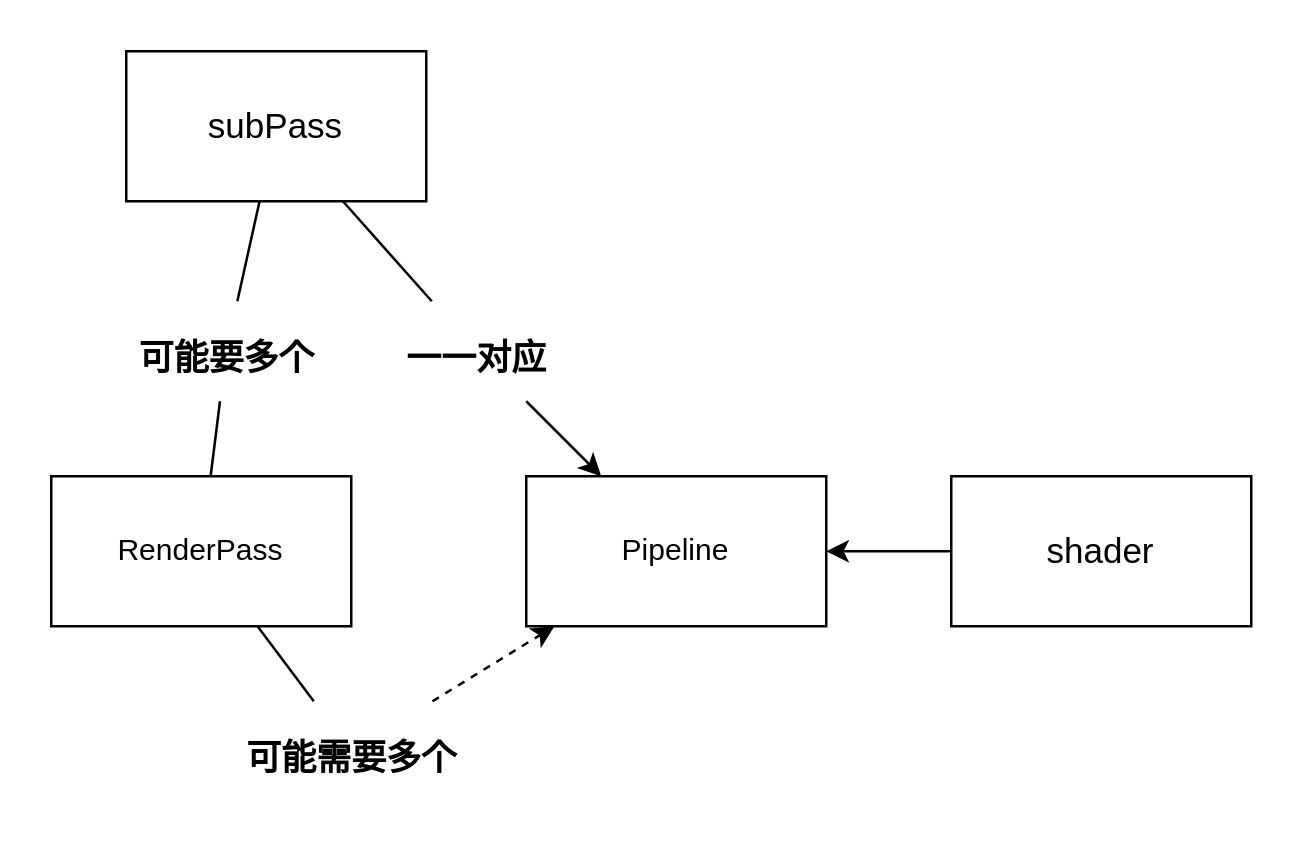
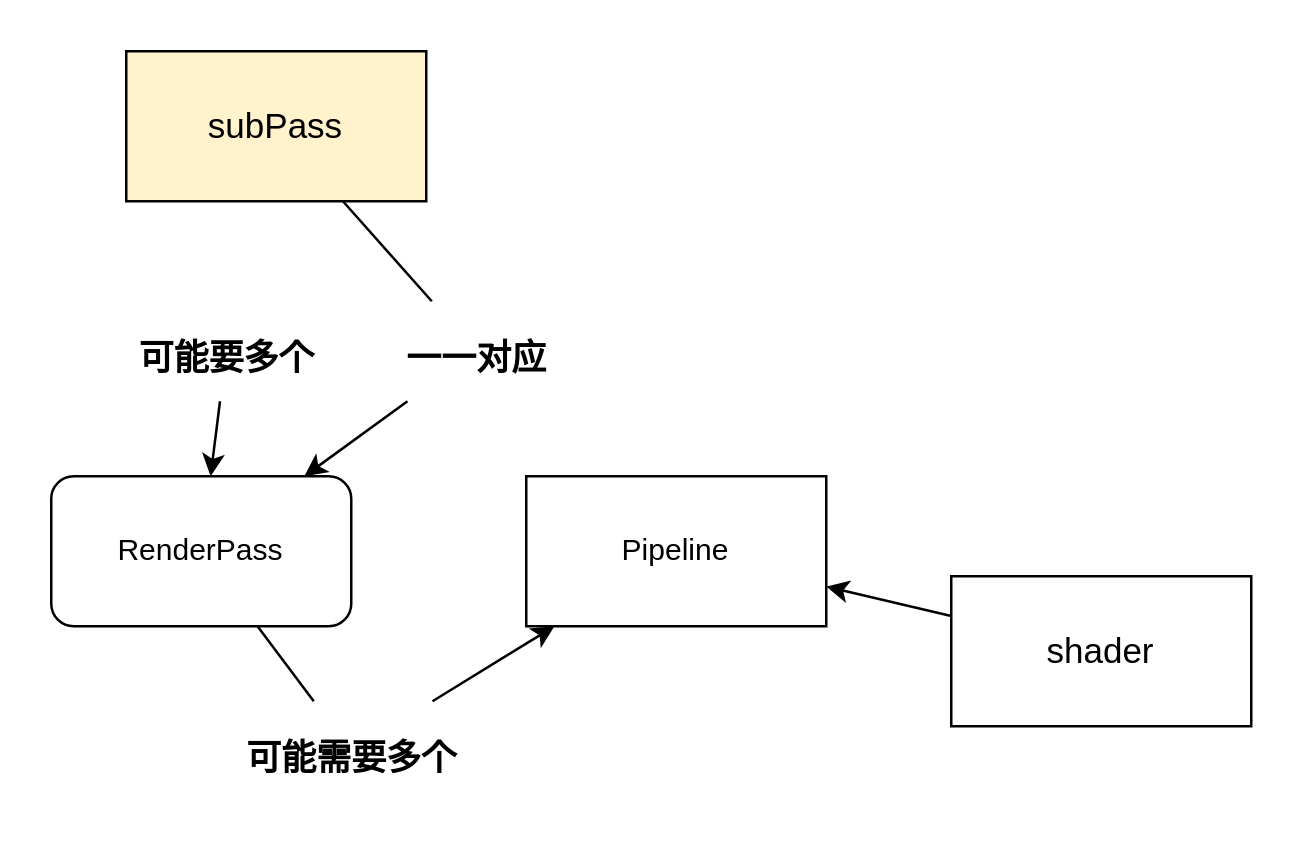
node "subPass": fillcolor #ffffff -> #fff2cc
edge "subPass" -- "可能要多个": removed
edge "一一对应" -> "Pipeline": now "一一对应" -> "RenderPass"
edge "可能要多个" -- "RenderPass": arrowhead none -> classic
node "RenderPass": shape rectangle -> rounded rectangle
node "shader": moved (1101, 551) -> (1101, 651)
edge "可能需要多个" -> "Pipeline": style dashed -> solid
